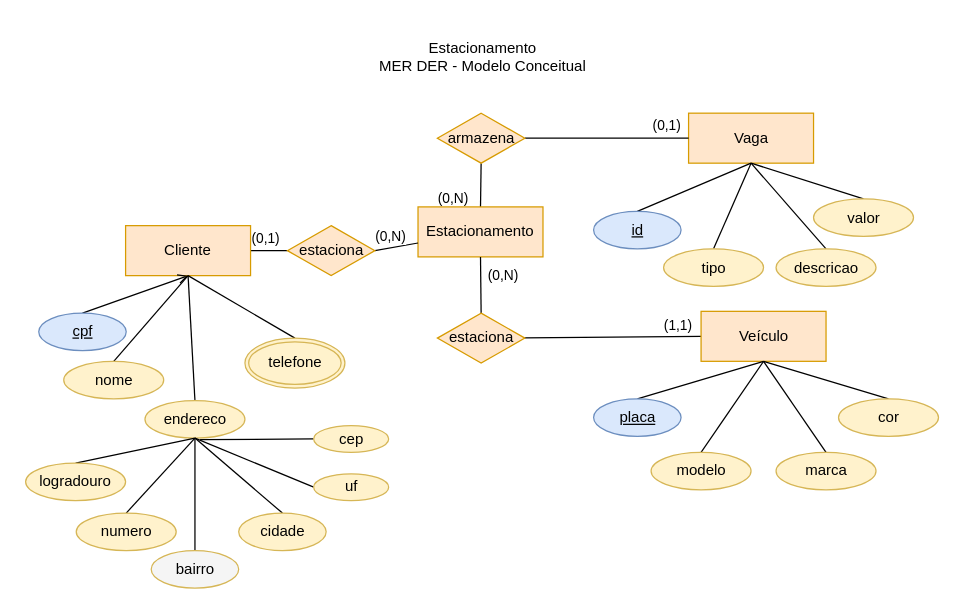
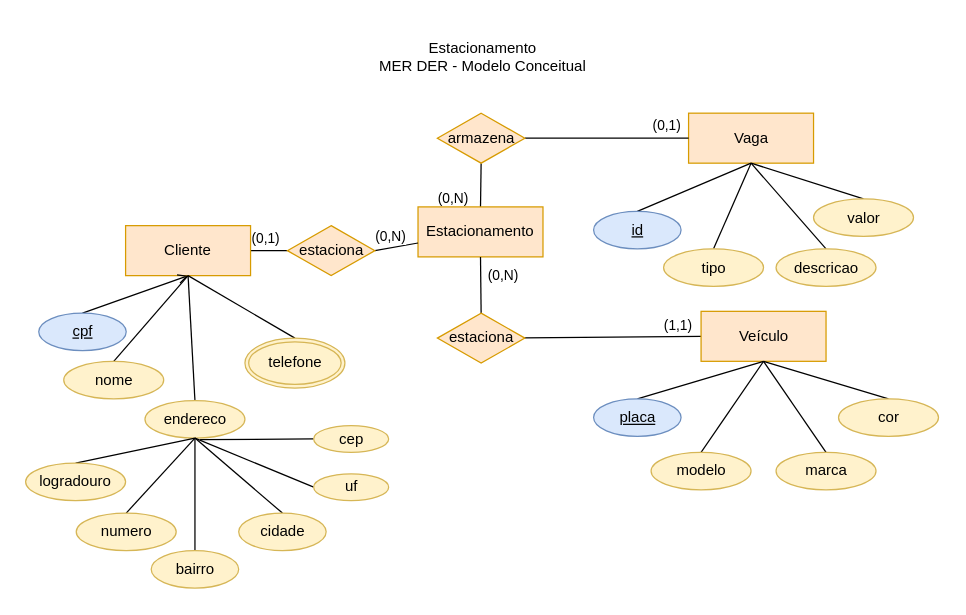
node "bairro": fillcolor #f5f5f5 -> #fff2cc
